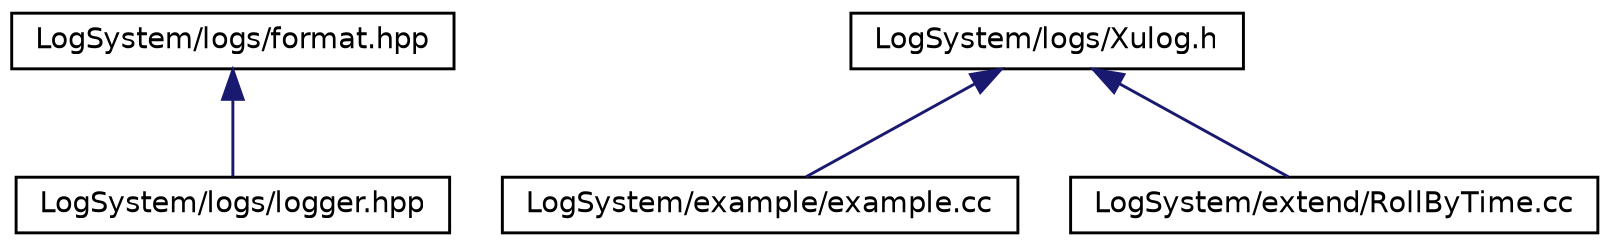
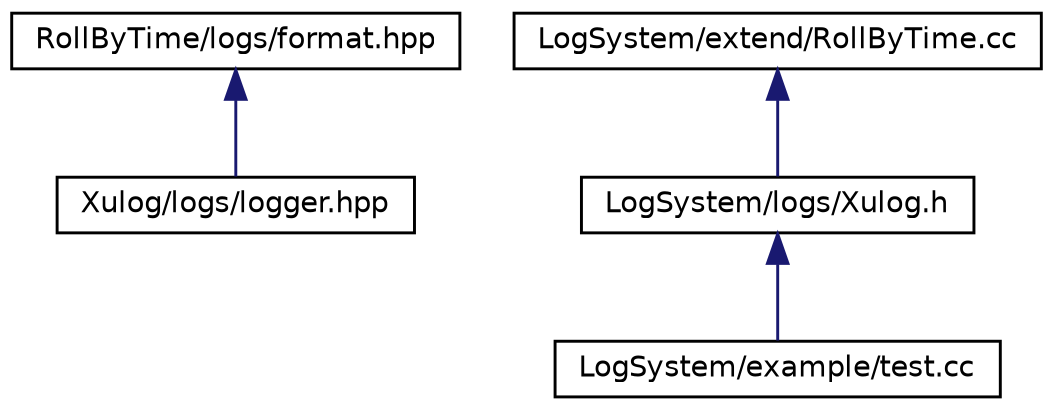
node "LogSystem/logs/format.hpp": label "LogSystem/logs/format.hpp" -> "RollByTime/logs/format.hpp"
edge "LogSystem/extend/RollByTime.cc" -> "LogSystem/logs/Xulog.h": reversed
node "LogSystem/logs/logger.hpp": label "LogSystem/logs/logger.hpp" -> "Xulog/logs/logger.hpp"
node "LogSystem/example/example.cc": label "LogSystem/example/example.cc" -> "LogSystem/example/test.cc"
